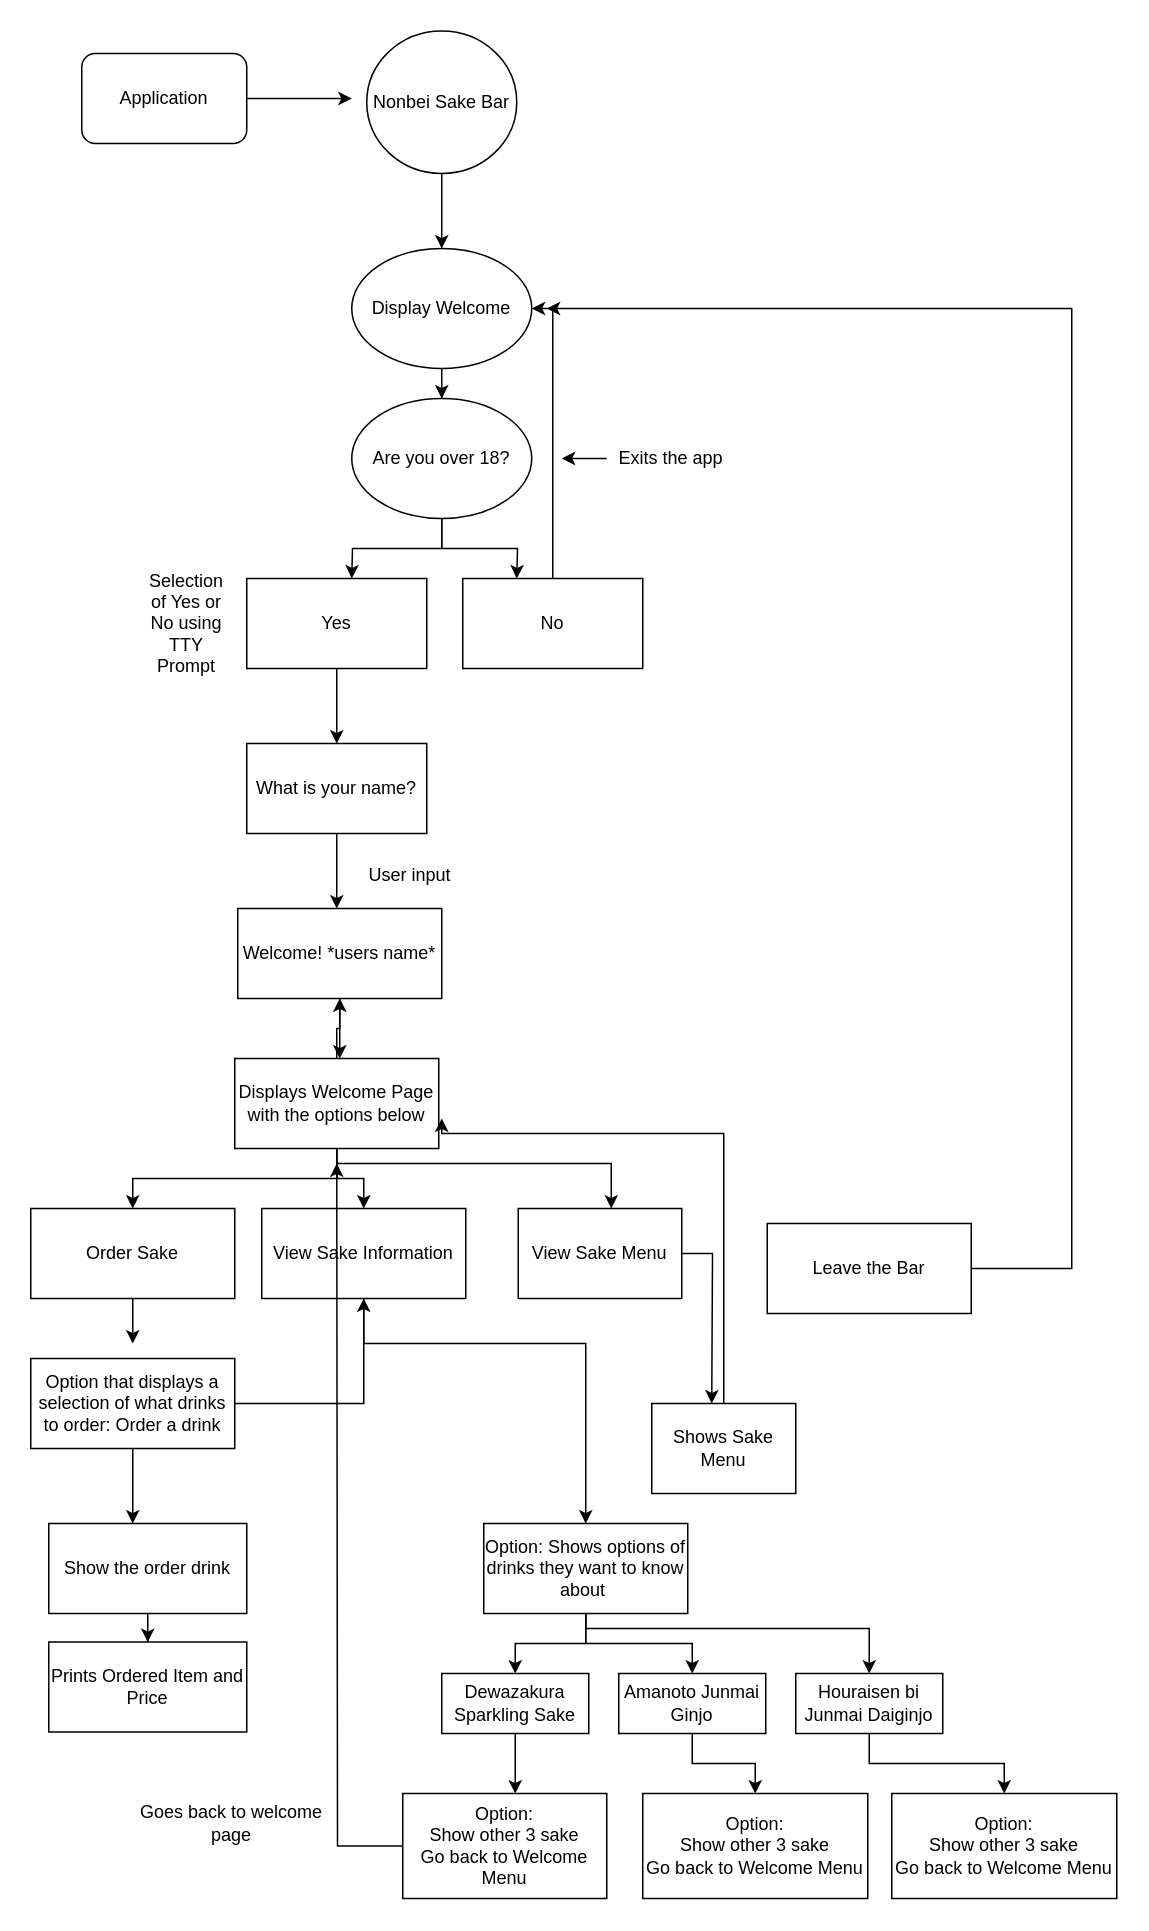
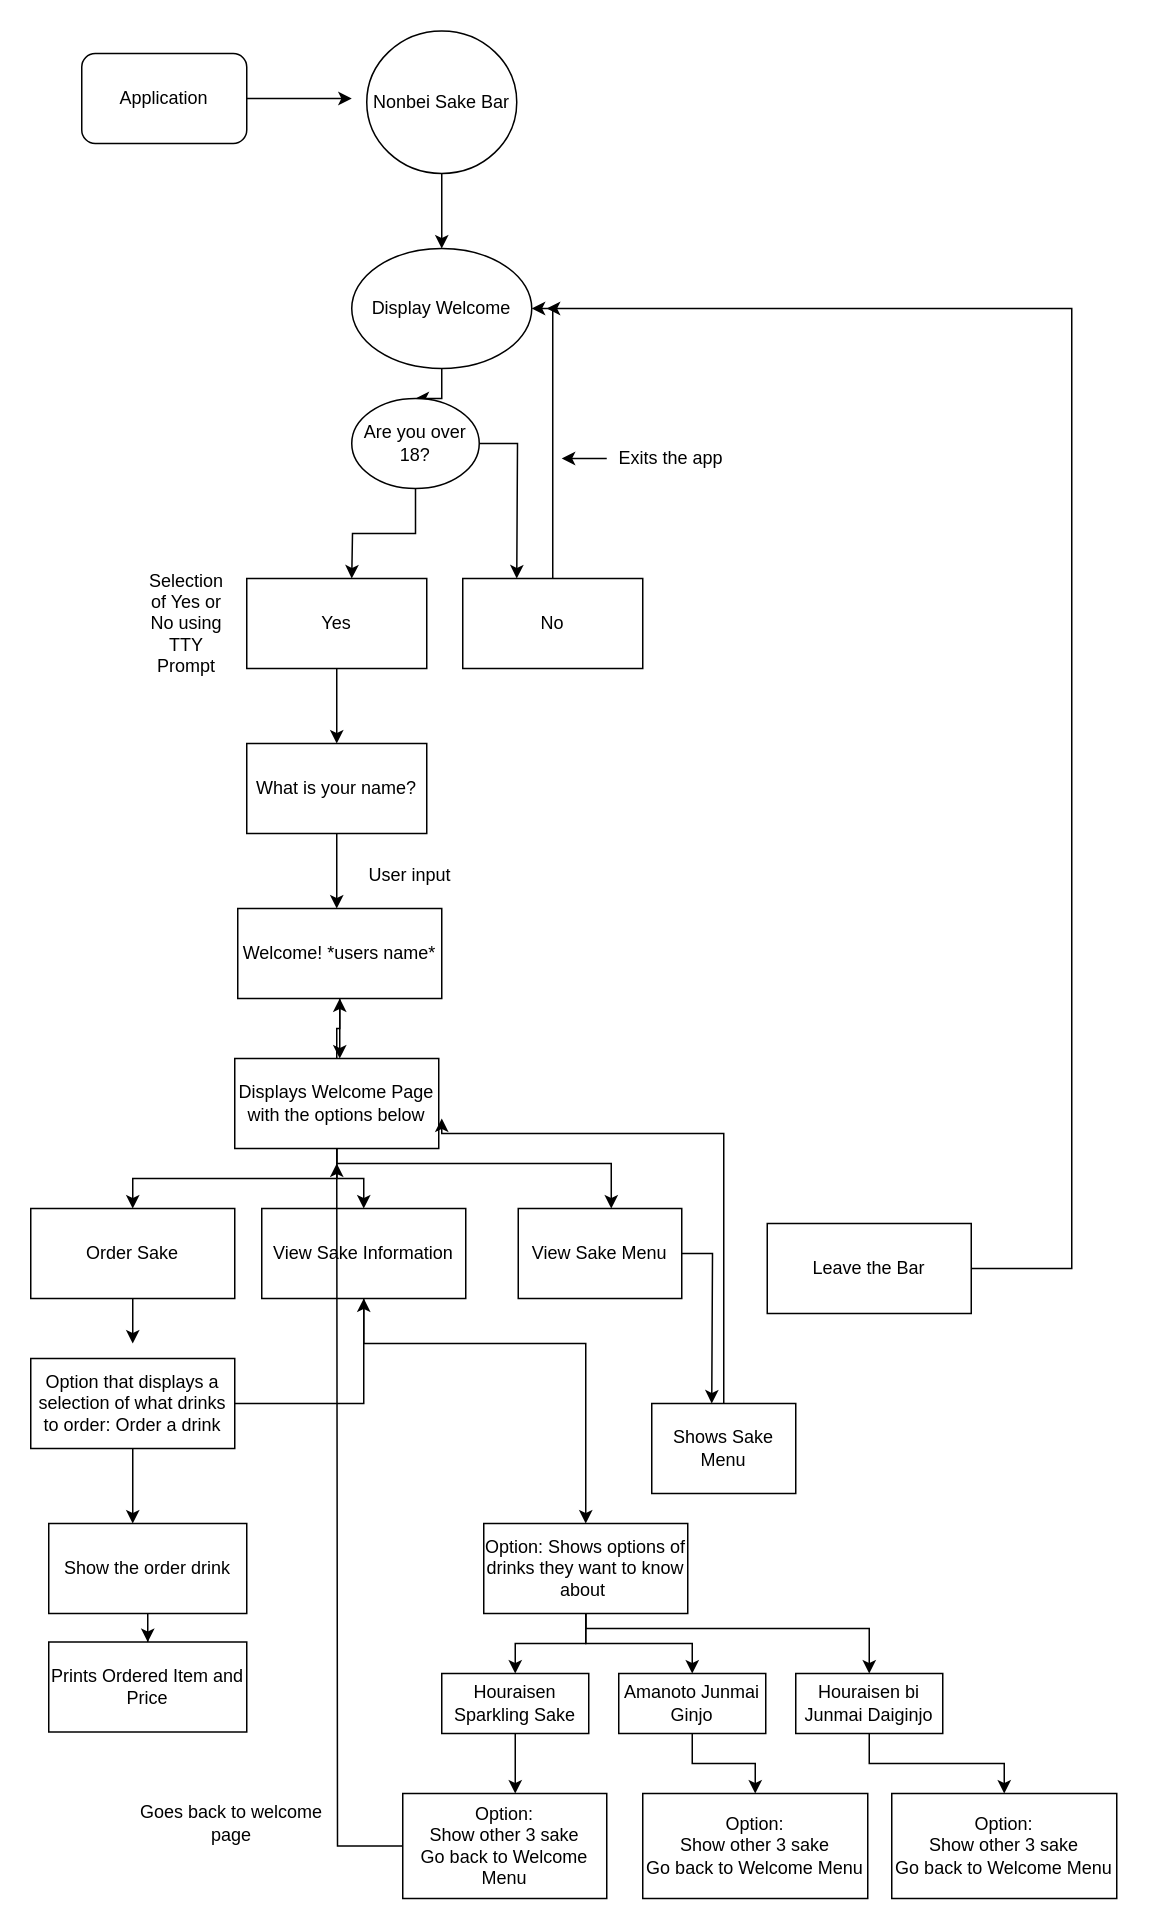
node "Are you over 18?": size 180x120 -> 128x90
node "Dewazakura Sparkling Sake": label "Dewazakura Sparkling Sake" -> "Houraisen Sparkling Sake"
